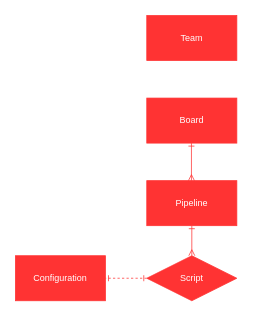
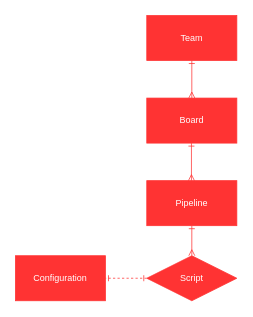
edge "Team" -- "Board": added
